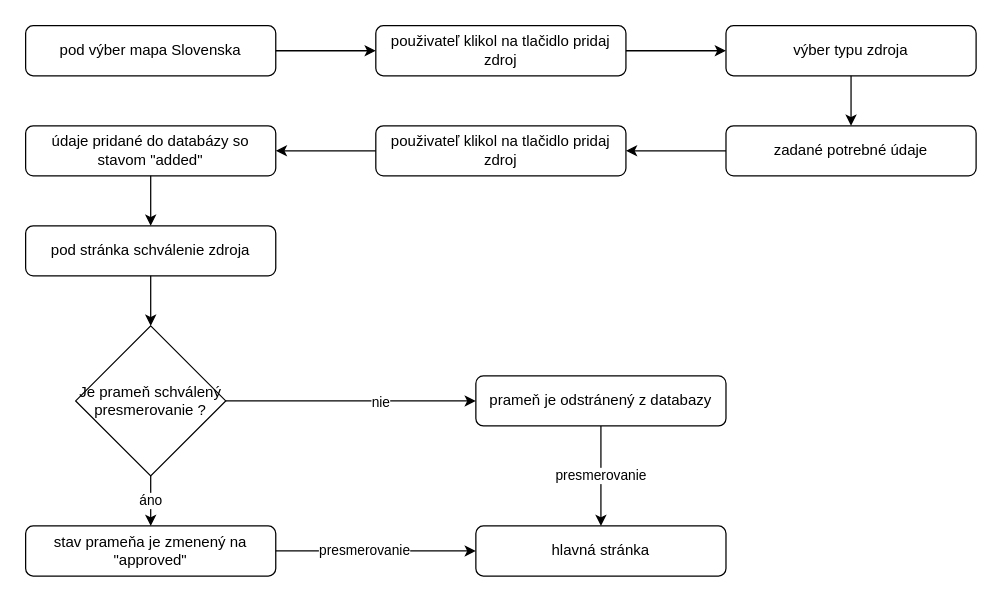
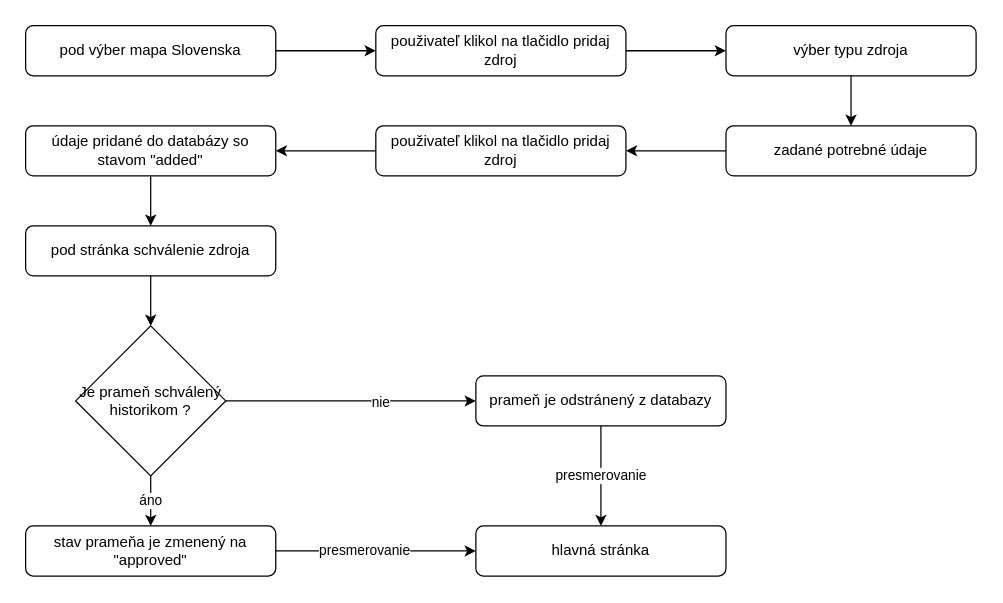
node "Je prameň schválený presmerovanie ?": label "Je prameň schválený presmerovanie ?" -> "Je prameň schválený historikom ?"
